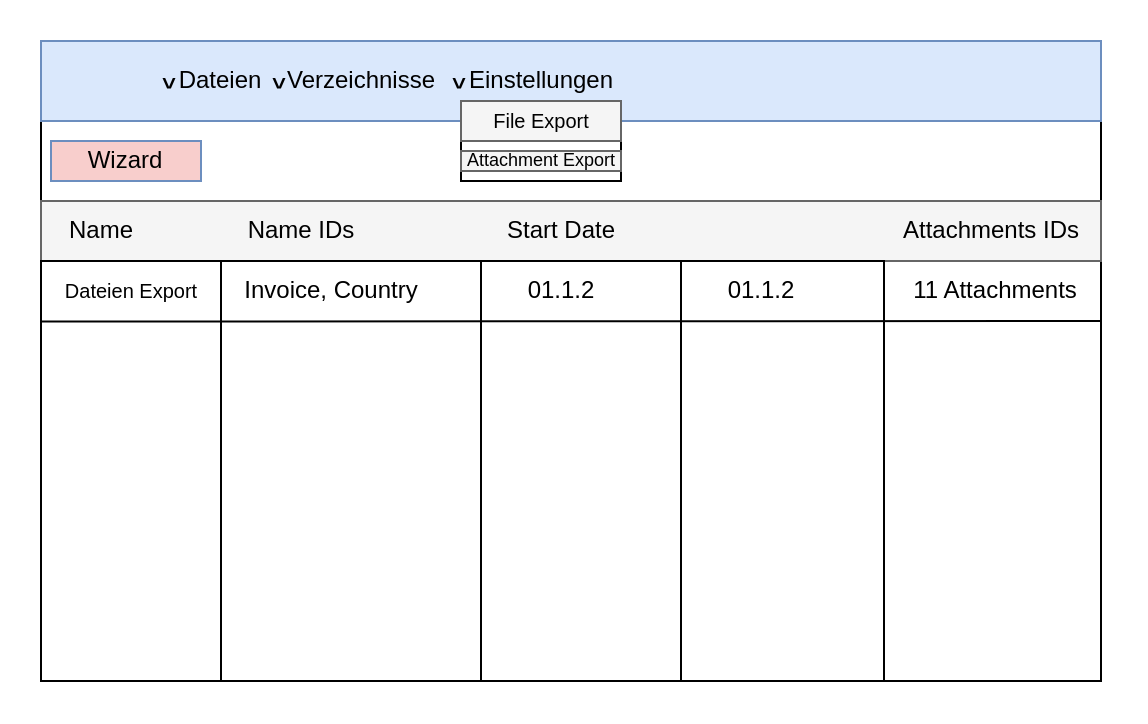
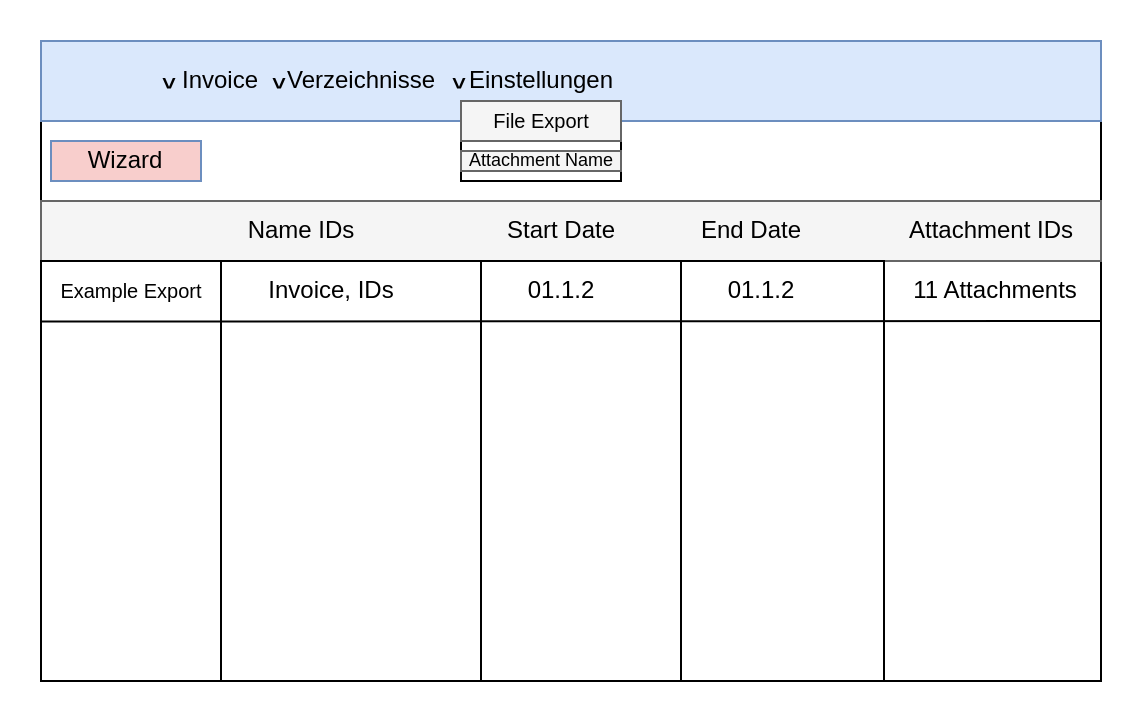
node "Dateien": label "Dateien" -> "Invoice"
node "Attachment Export": label "Attachment Export" -> "Attachment Name"
node "Name": removed
node "End Date": added
node "Attachments IDs": label "Attachments IDs" -> "Attachment IDs"
node "Dateien Export": label "Dateien Export" -> "Example Export"
node "Invoice, Country": label "Invoice, Country" -> "Invoice, IDs"
